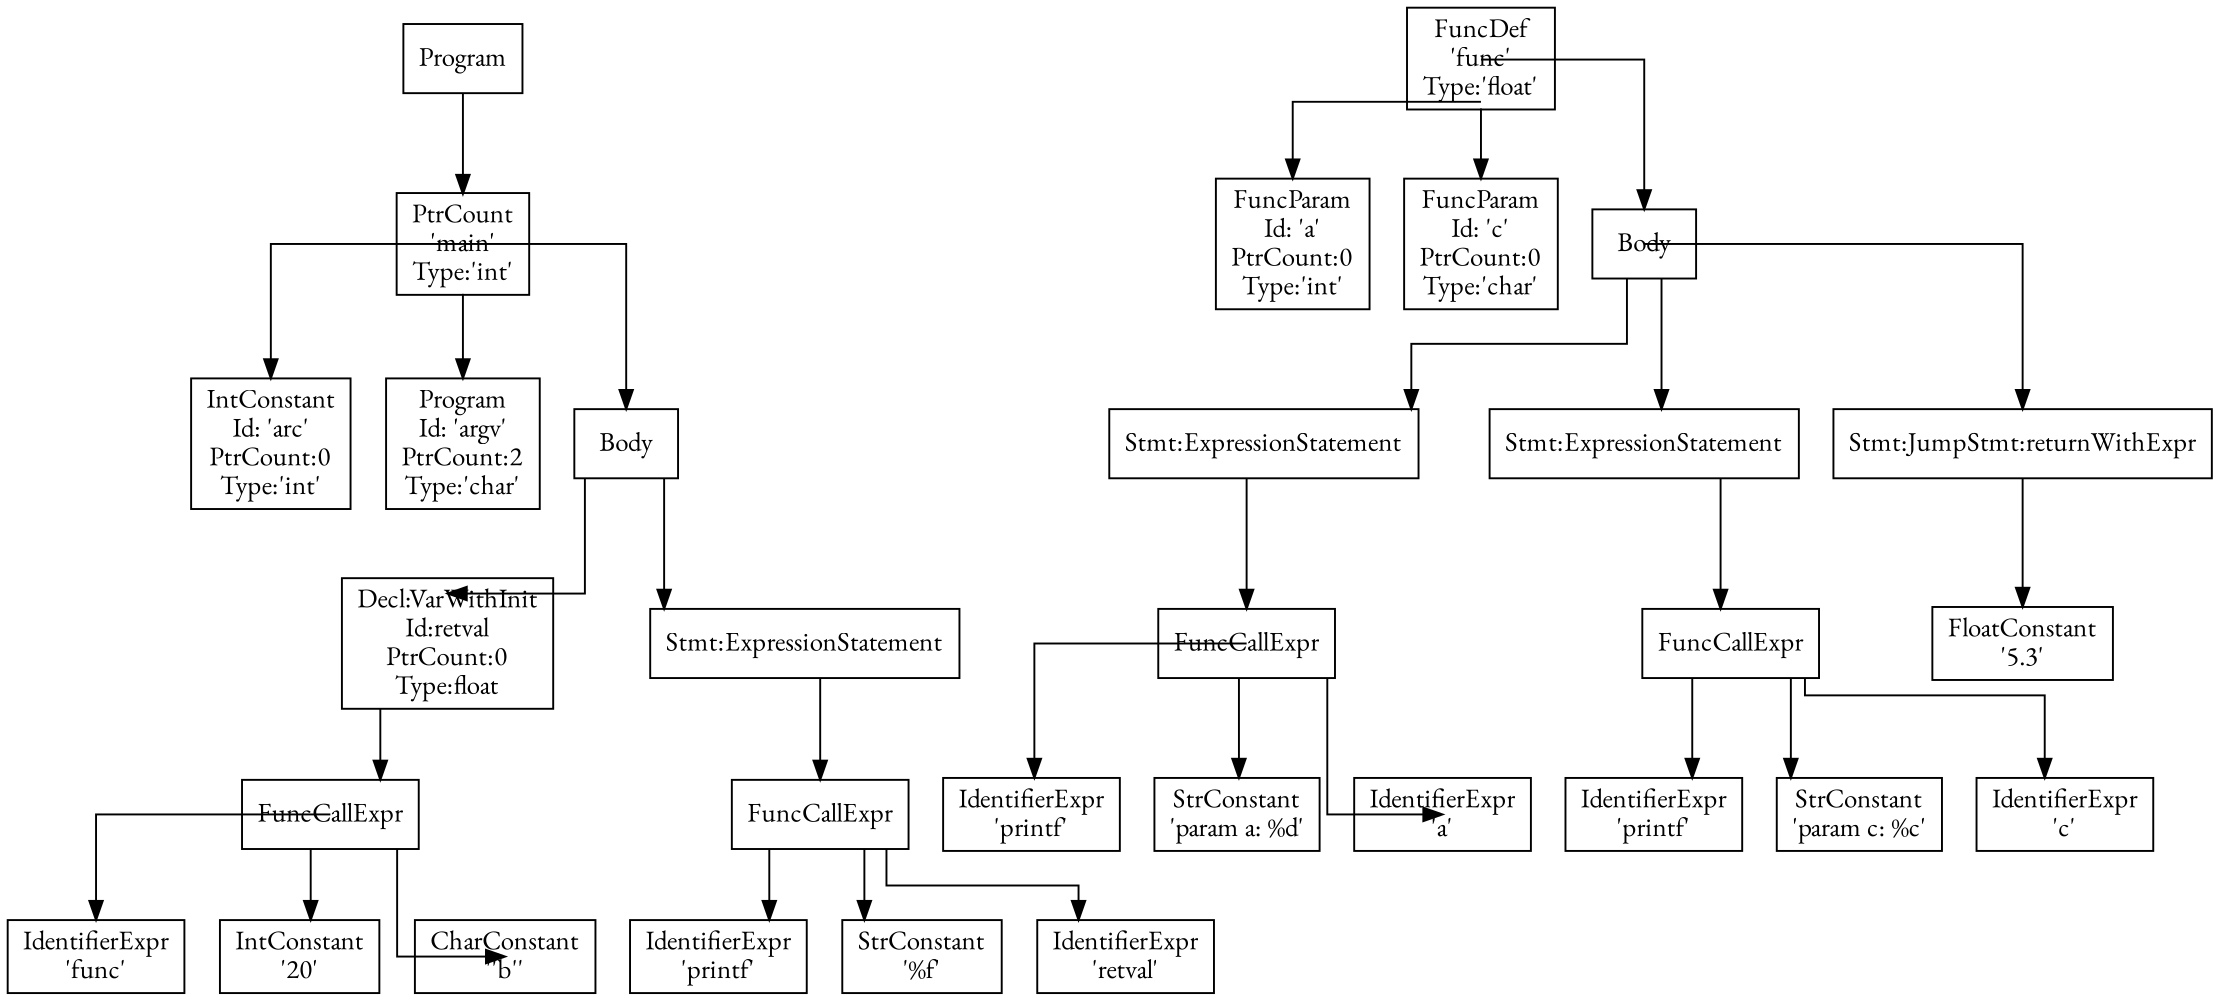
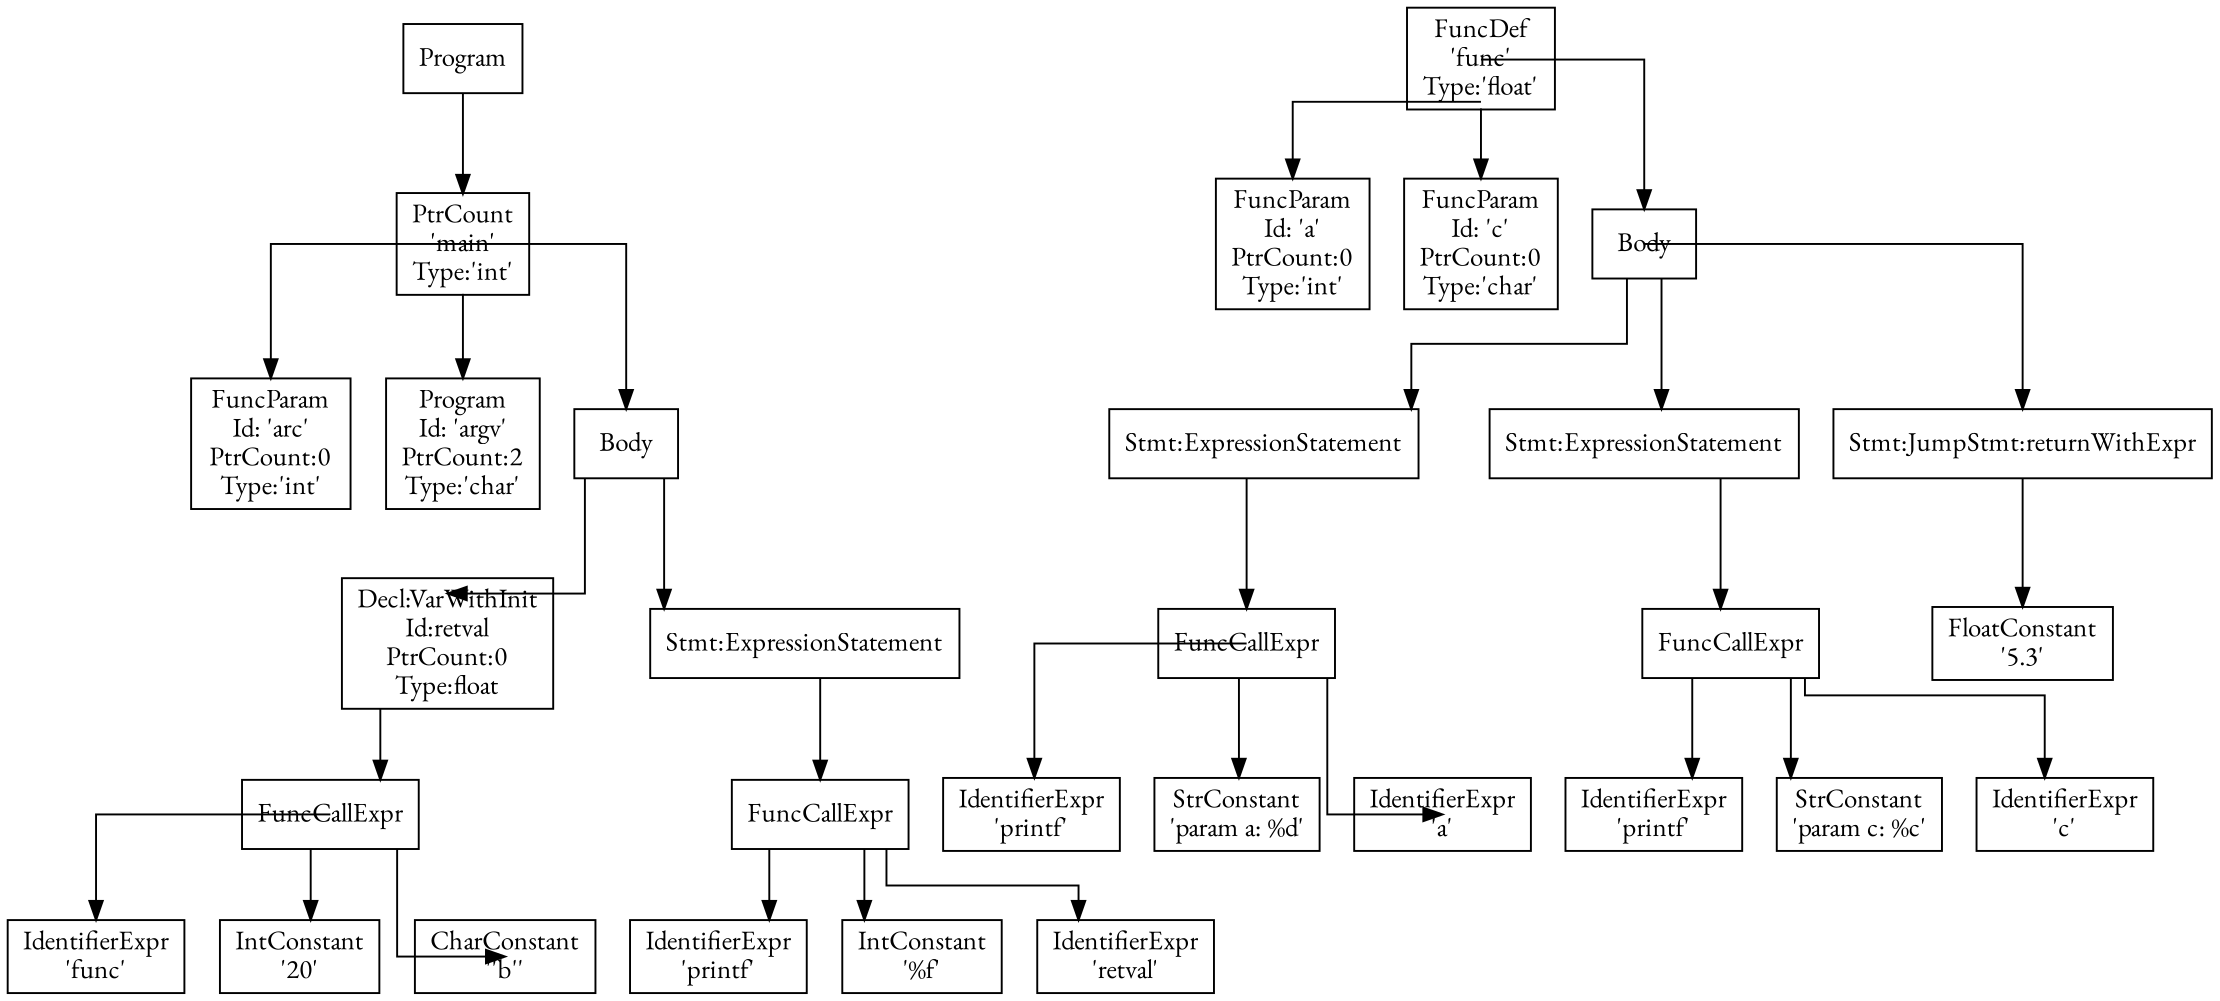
node "IntConstant Id: 'arc' PtrCount:0 Type:'int'": label "IntConstant Id: 'arc' PtrCount:0 Type:'int'" -> "FuncParam Id: 'arc' PtrCount:0 Type:'int'"
node "StrConstant '%f'": label "StrConstant '%f'" -> "IntConstant '%f'"
